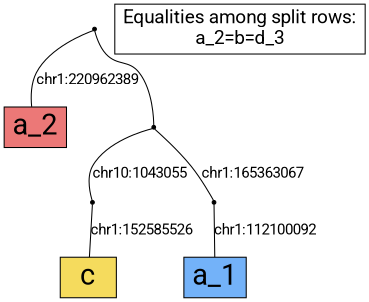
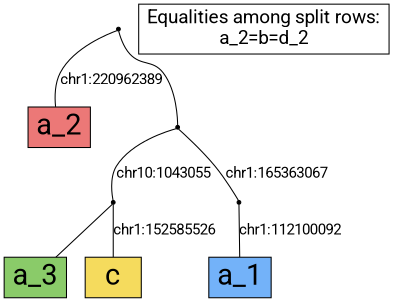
node "Equalities among split rows: a_2=b=d_3": label "Equalities among split rows: a_2=b=d_3" -> "Equalities among split rows: a_2=b=d_2"
node "a_3": added
